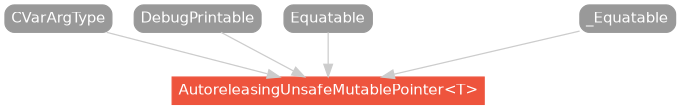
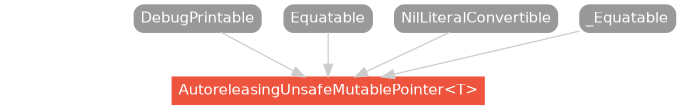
node "CVarArgType": removed
node "NilLiteralConvertible": added
